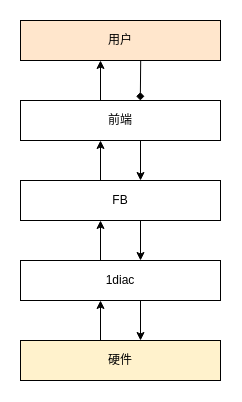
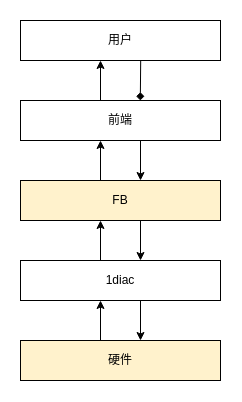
node "用户": fillcolor #ffe6cc -> #ffffff
node "FB": fillcolor #ffffff -> #fff2cc
